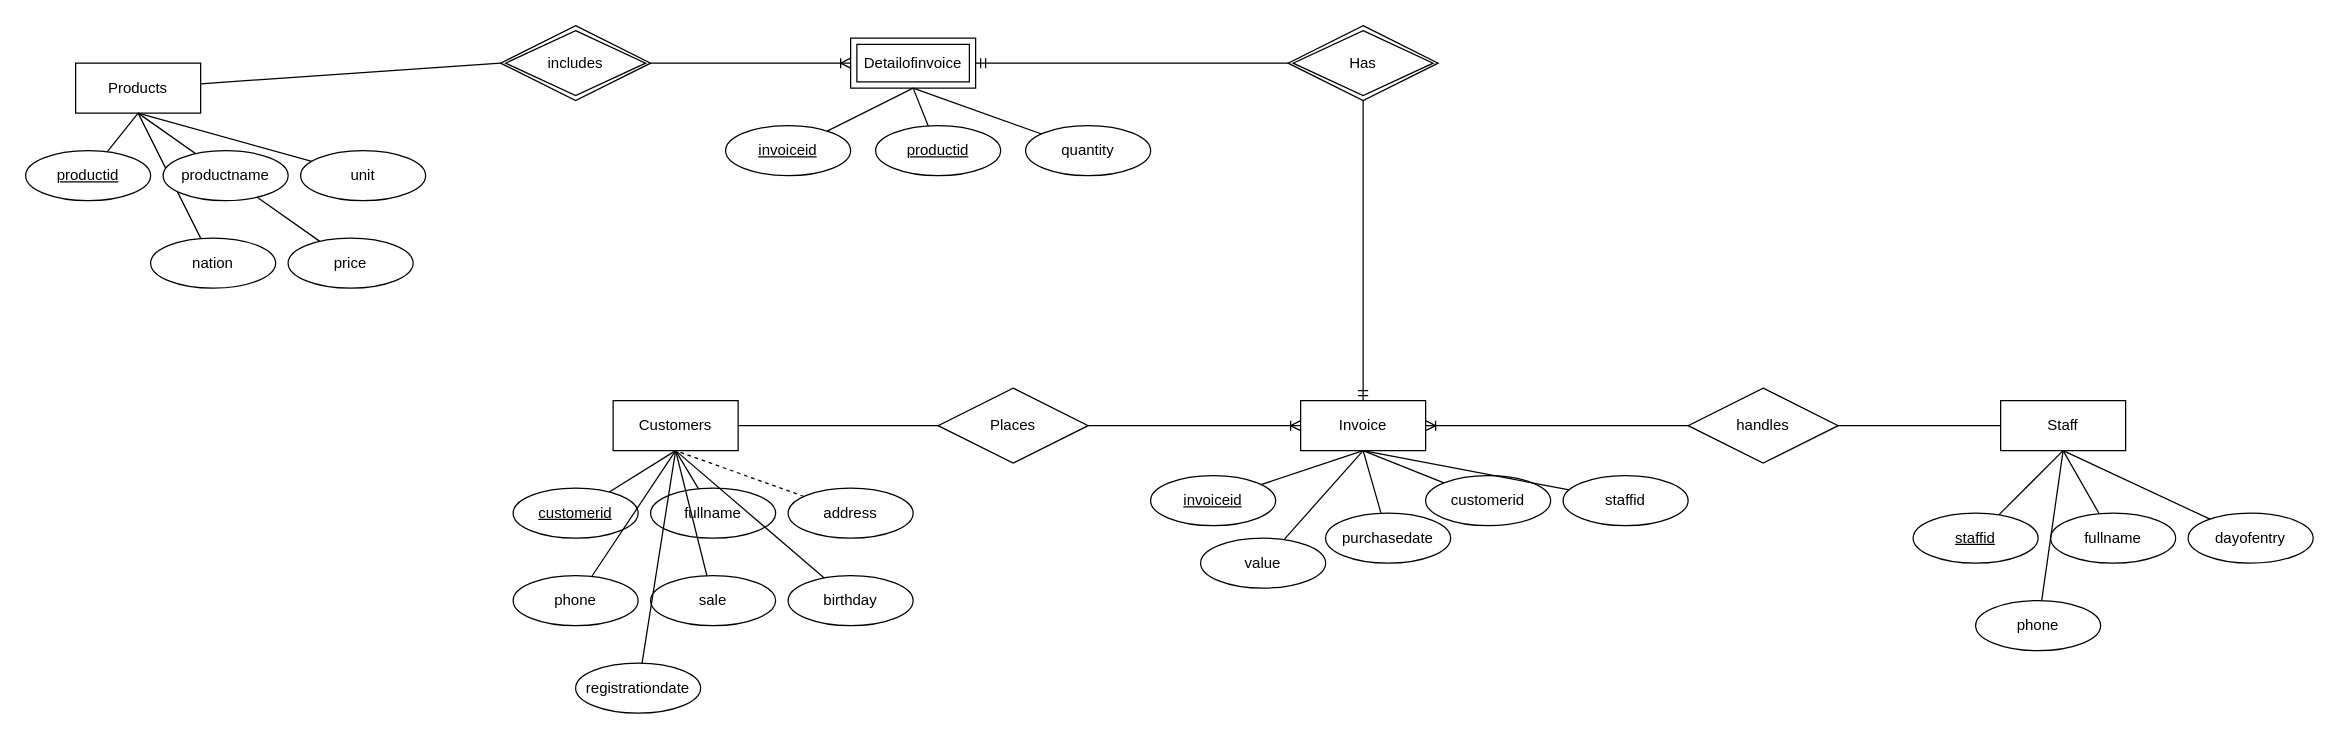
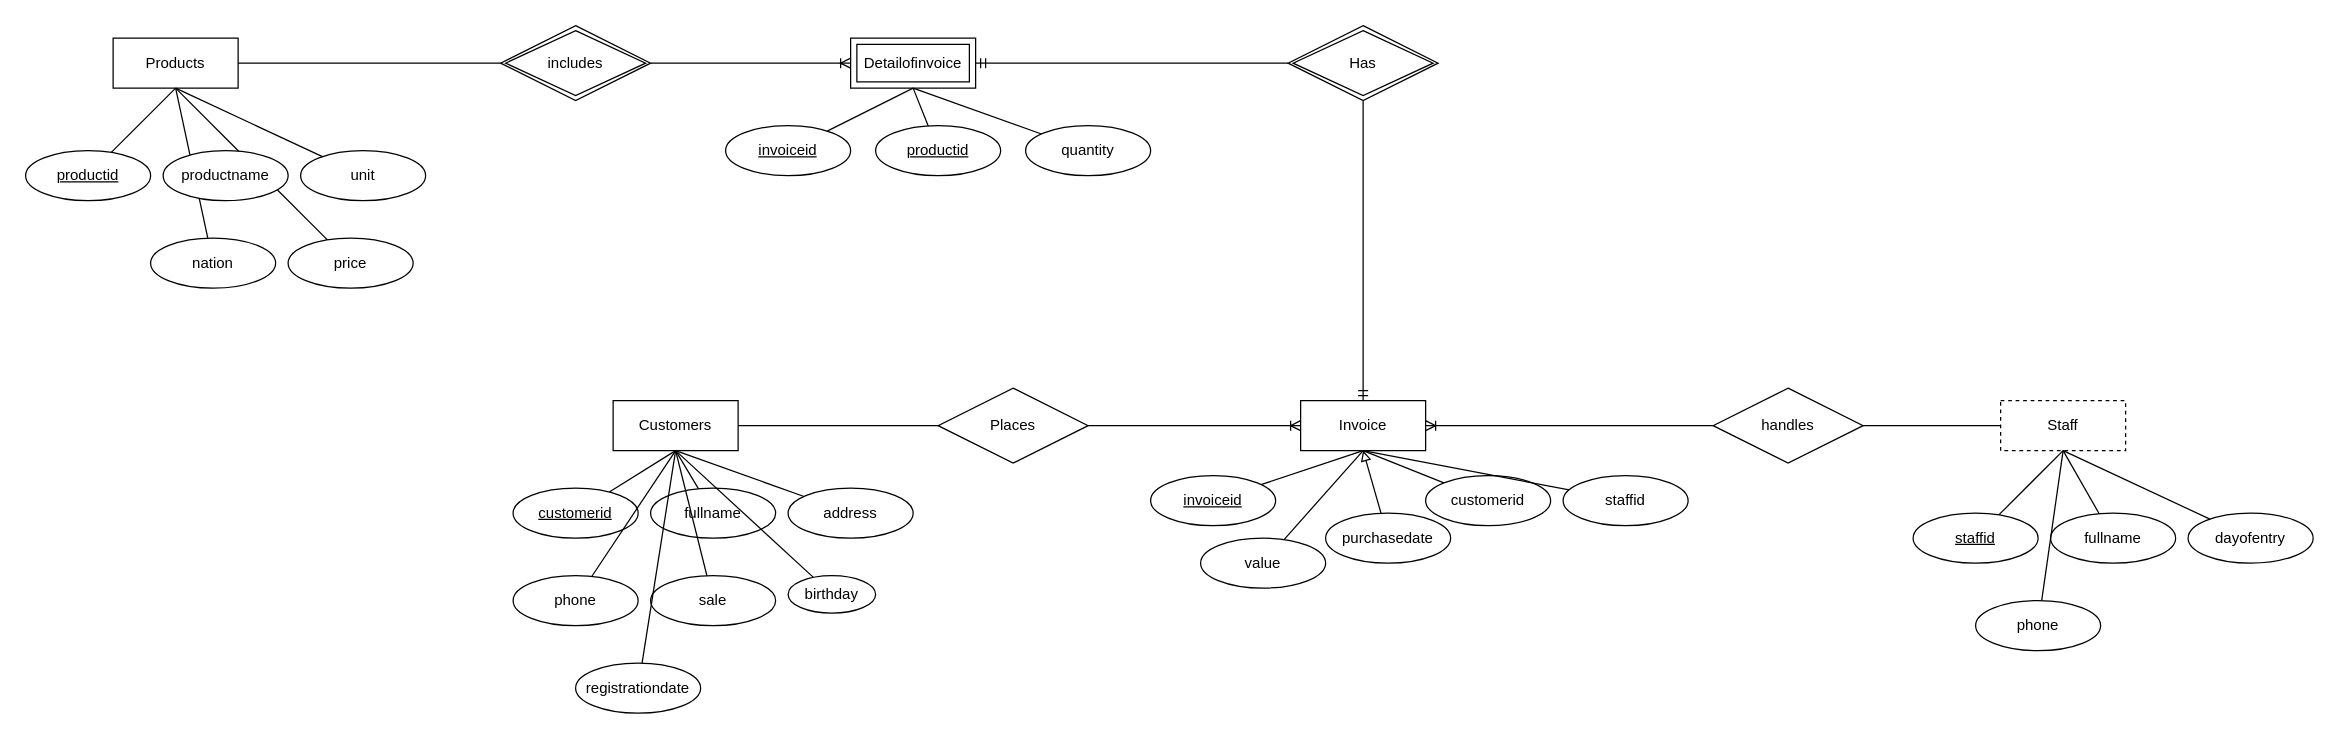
node "Products": moved (138, 88) -> (176, 63)
node "handles": moved (1763, 426) -> (1788, 426)
node "Staff": style solid -> dashed
edge "Invoice" -- "purchasedate": arrowhead none -> block
edge "Customers" -- "address": style dashed -> solid
node "birthday": size 125x50 -> 88x38
